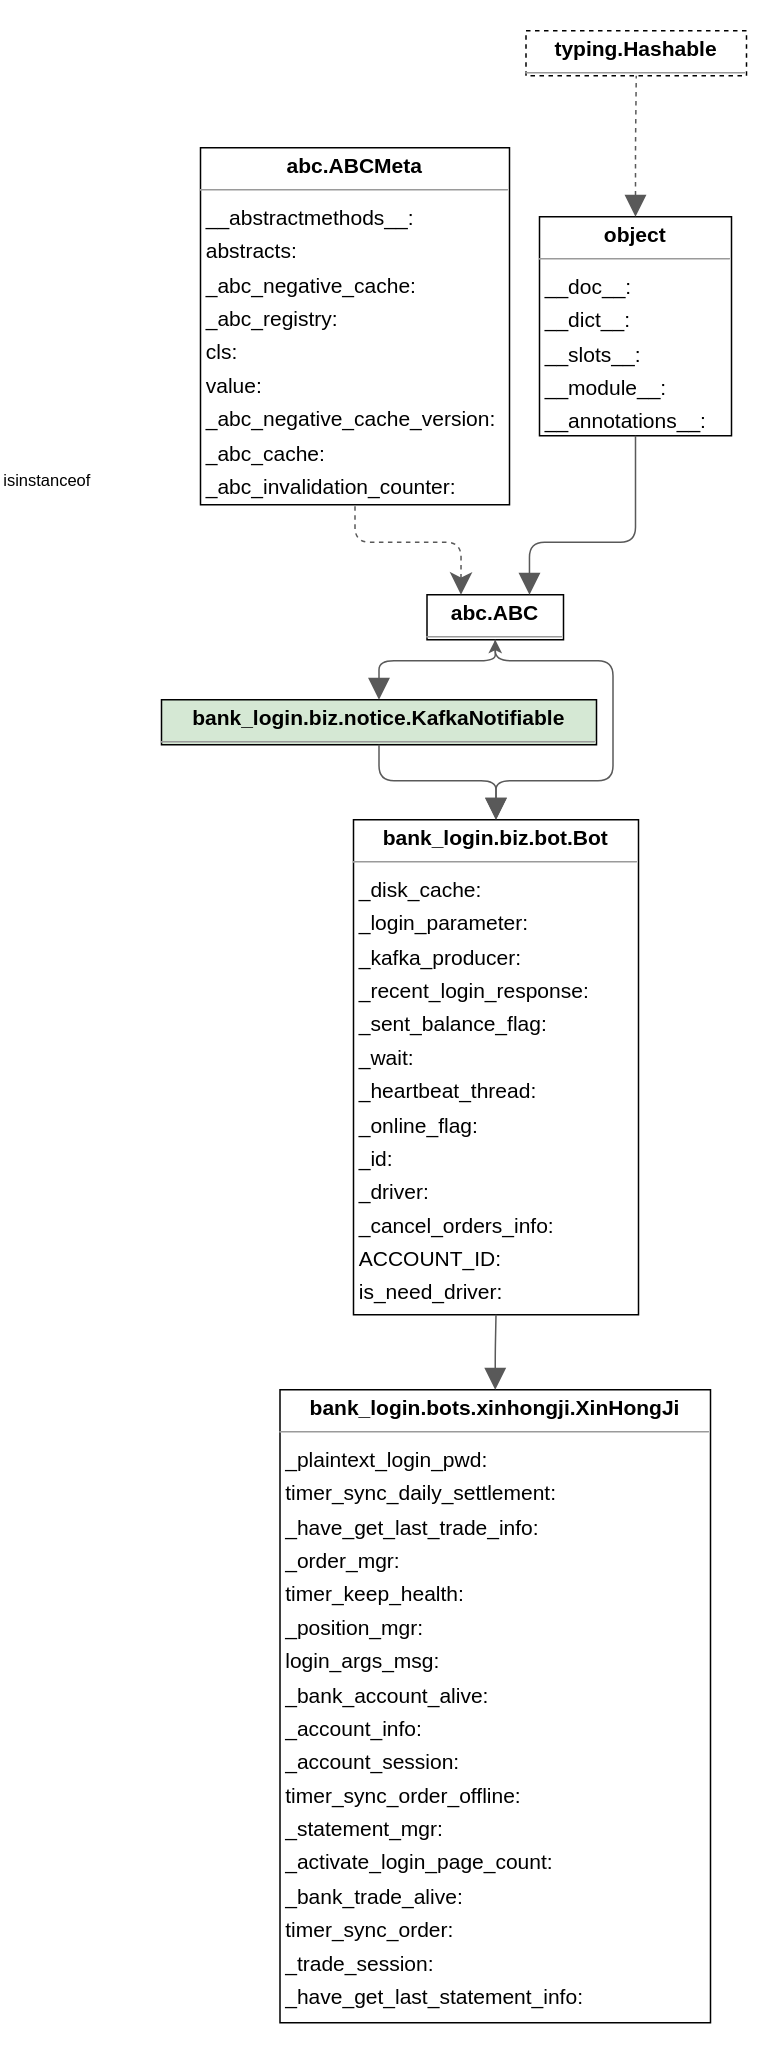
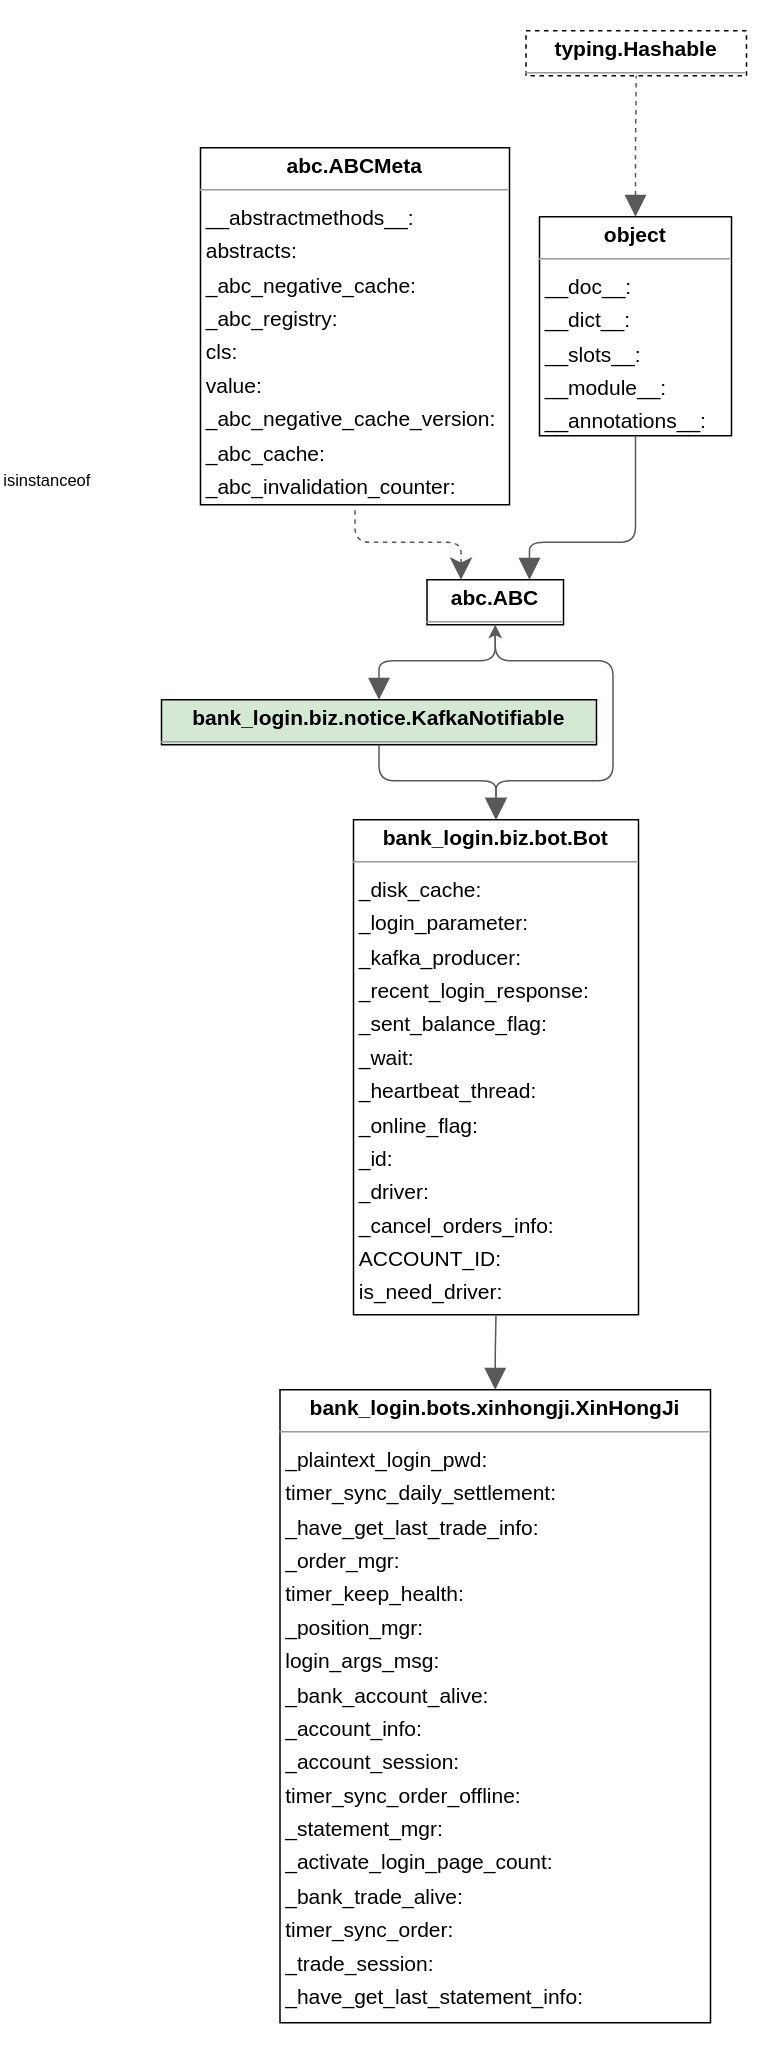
node "abc.ABC": moved (495, 617) -> (495, 602)
